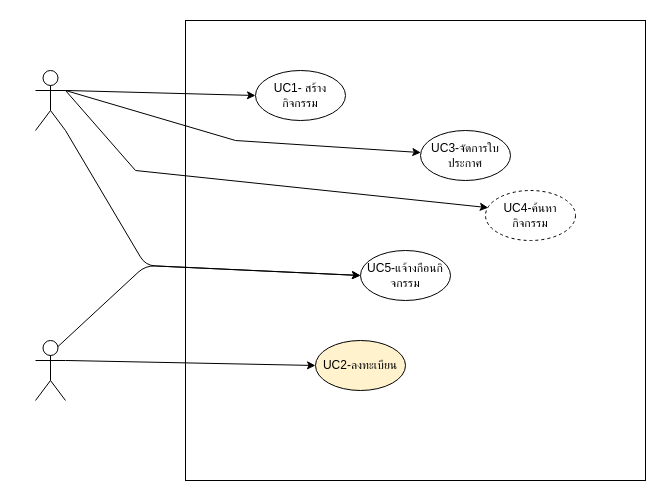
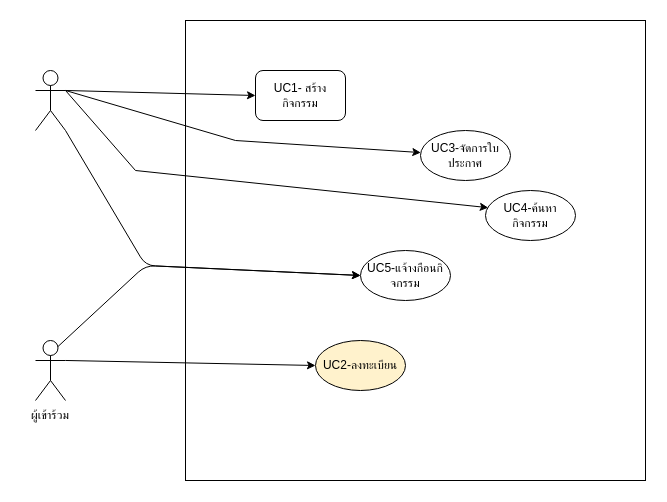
node "UC1- สร้างกิจกรรม": shape ellipse -> rounded rectangle
node "UC4-ค้นหากิจกรรม": style dashed -> solid
node "ผู้เข้าร้วม": added
